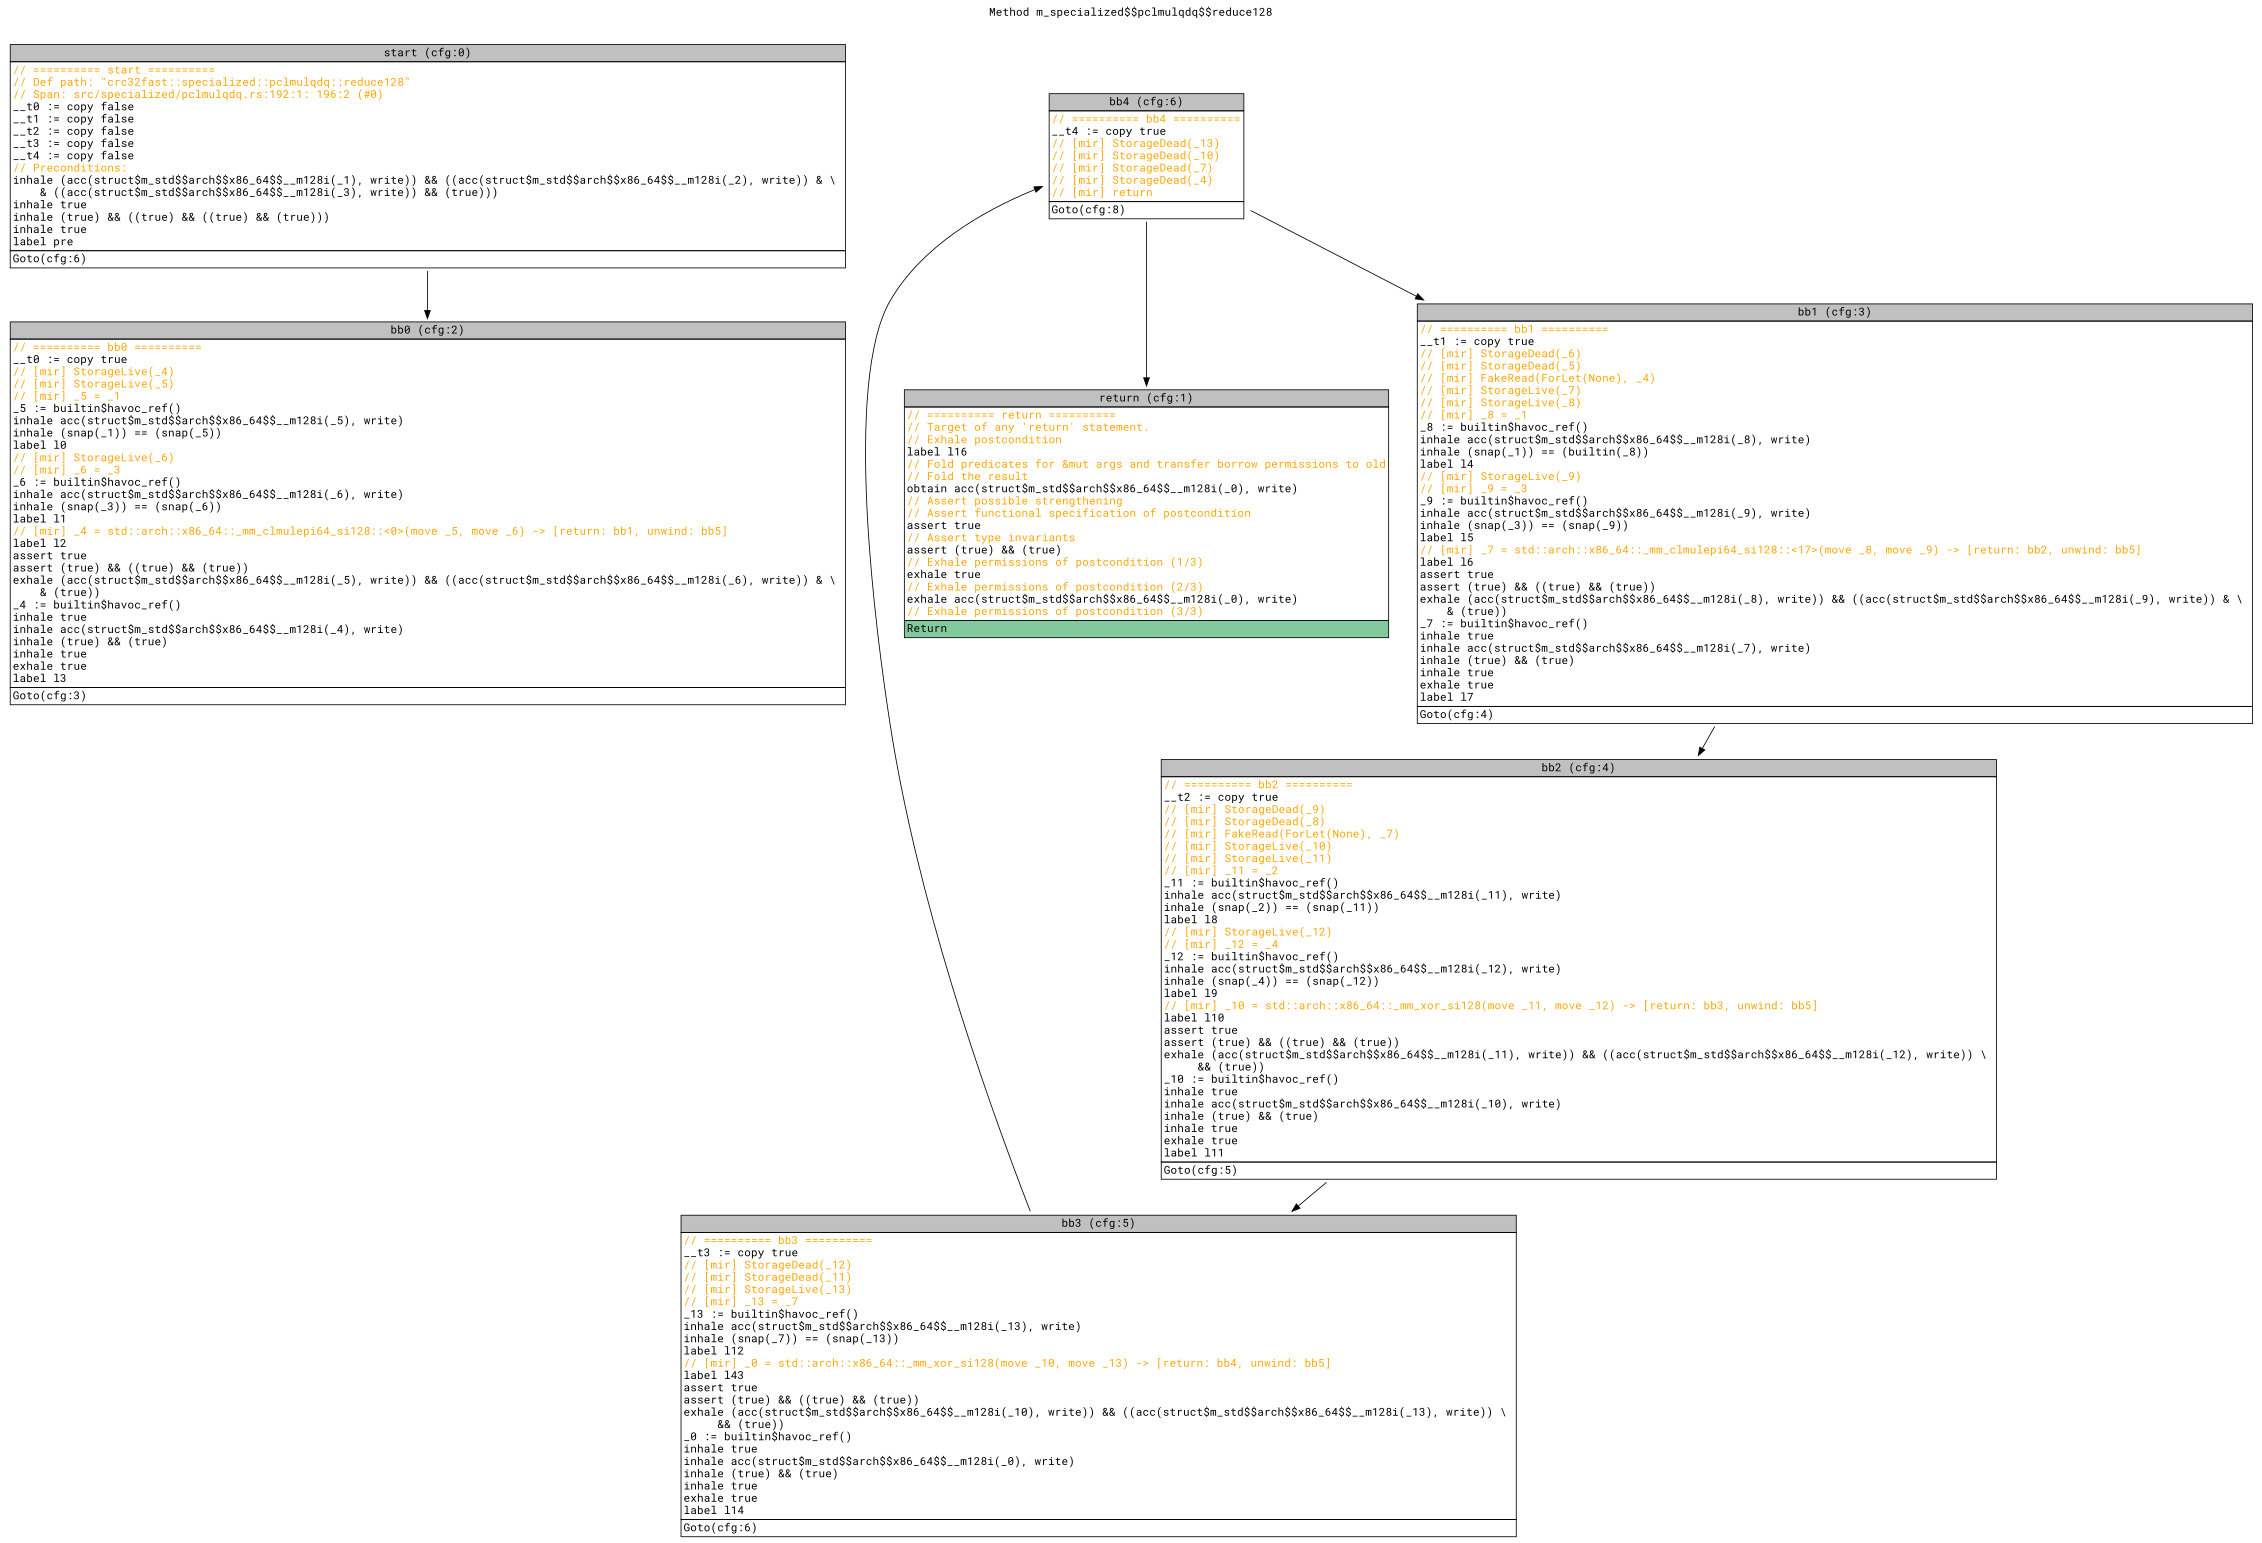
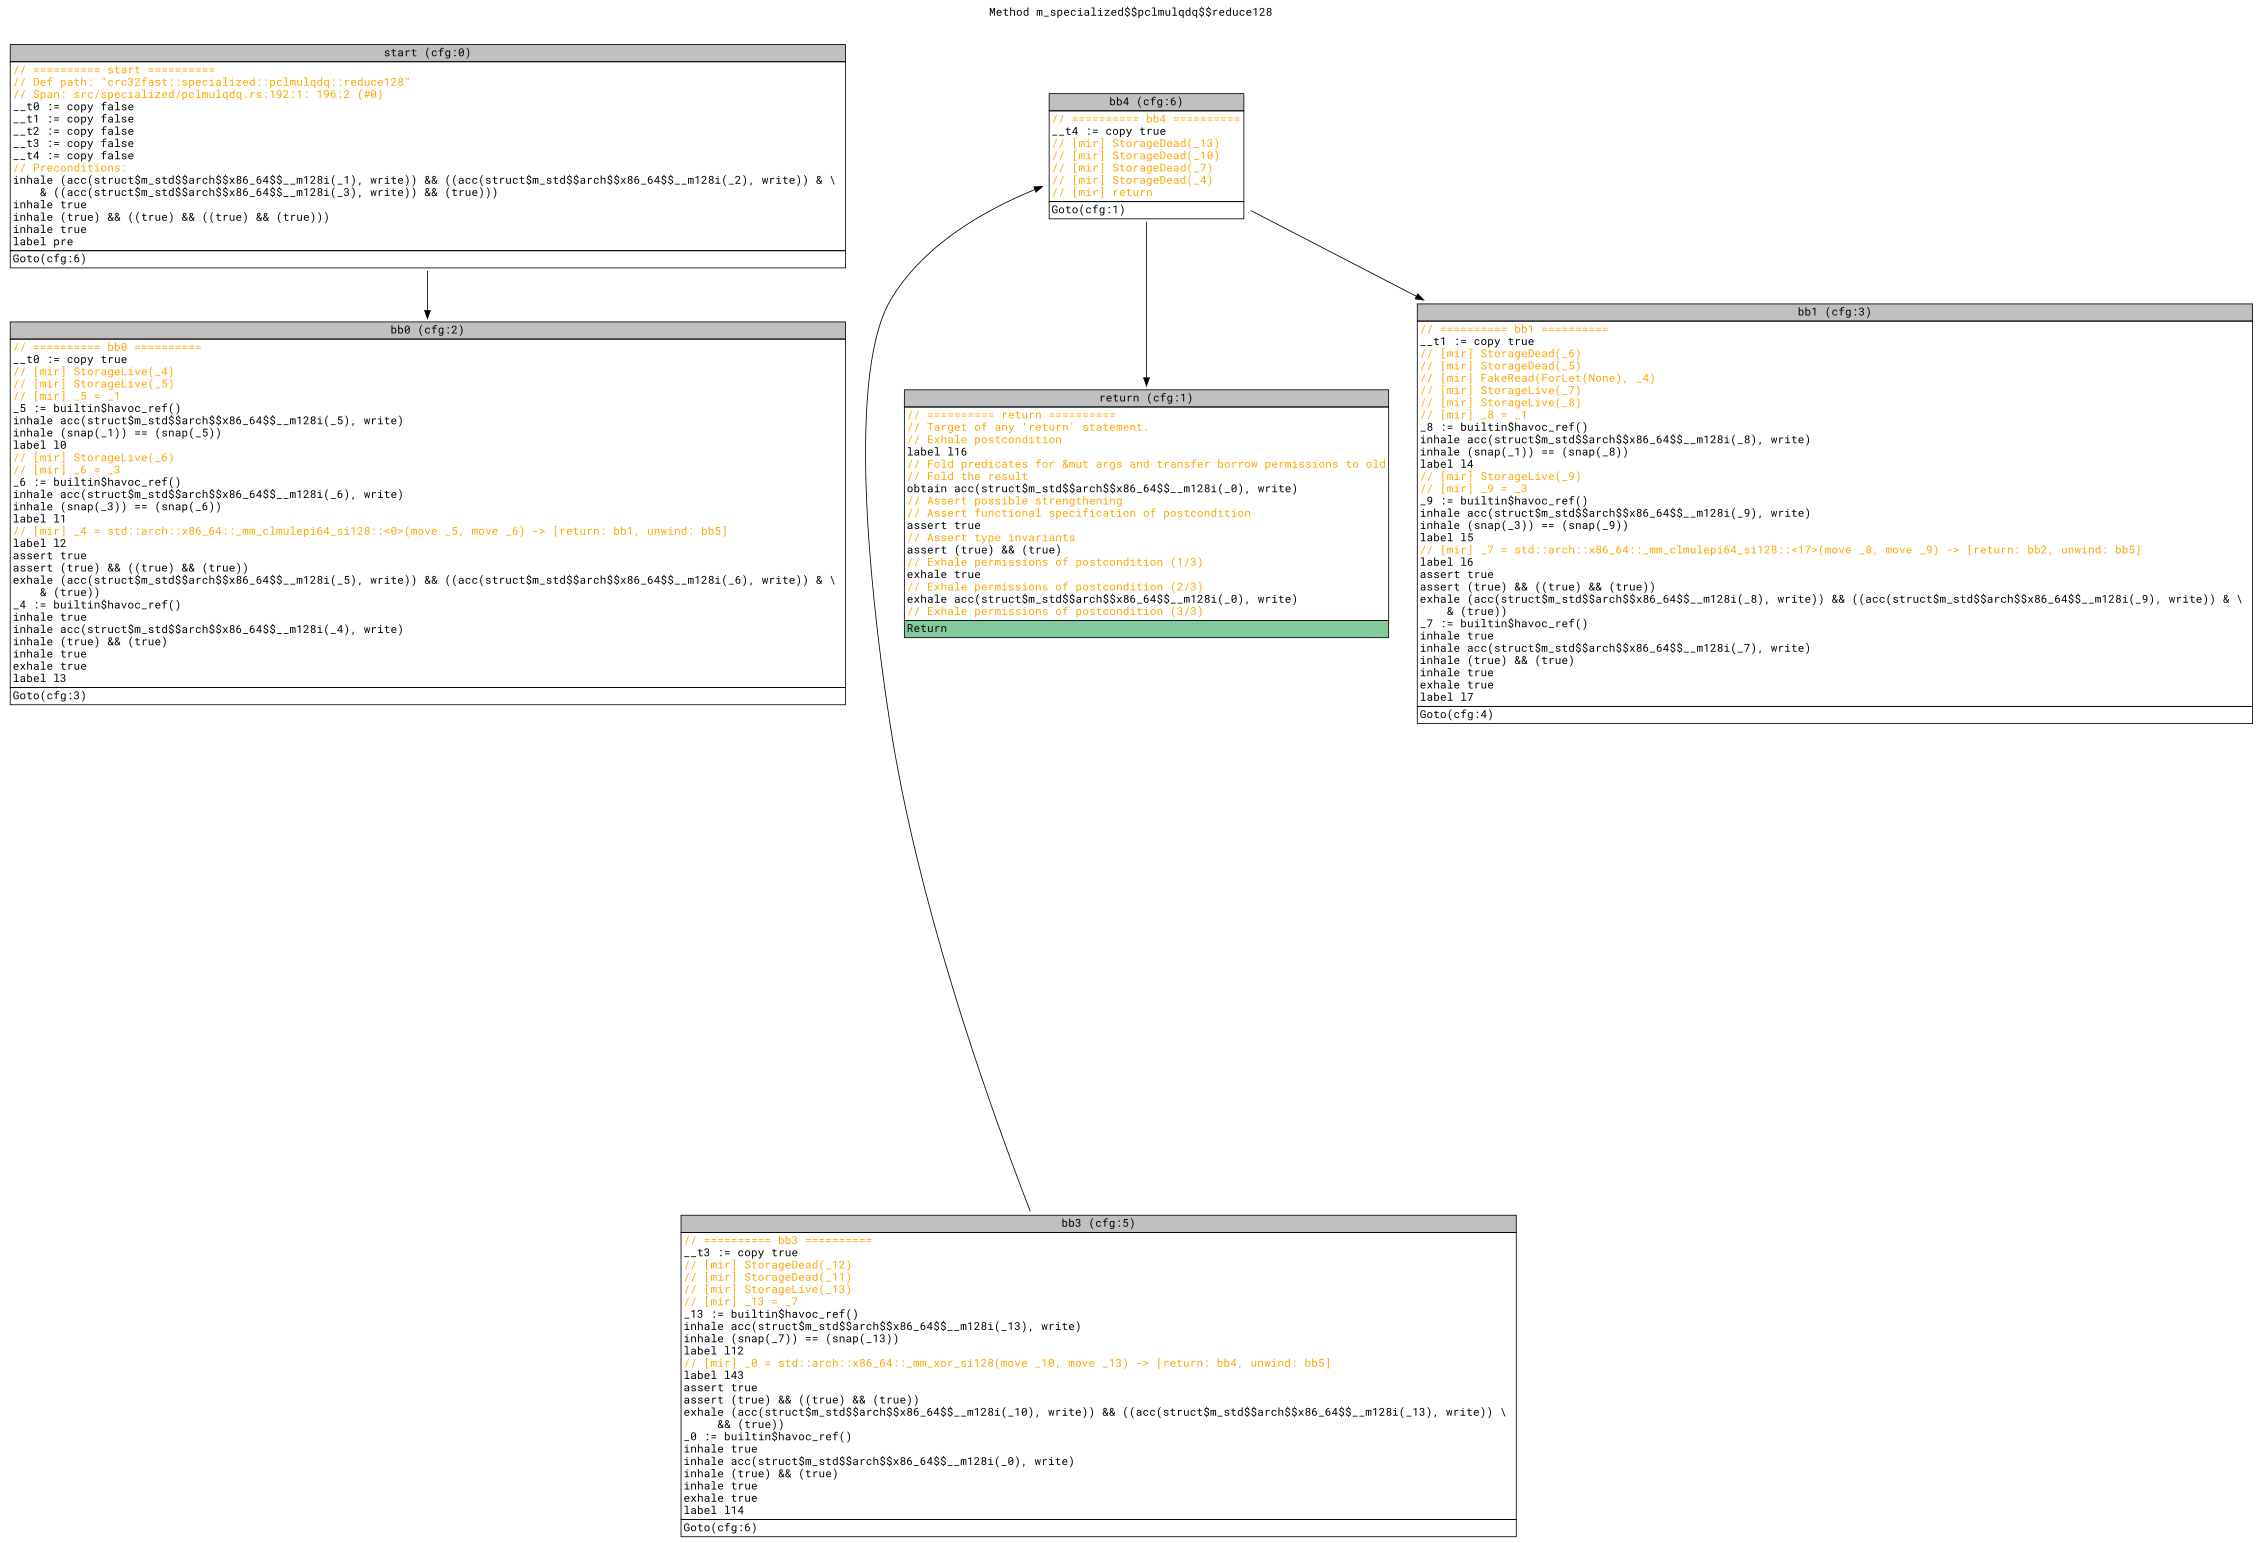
node "bb4 (cfg:6)": text "Goto(cfg:8)" -> "Goto(cfg:1)"
node "bb1 (cfg:3)": text "inhale (snap(_1)) == (builtin(_8))" -> "inhale (snap(_1)) == (snap(_8))"
node "bb2 (cfg:4)": removed
